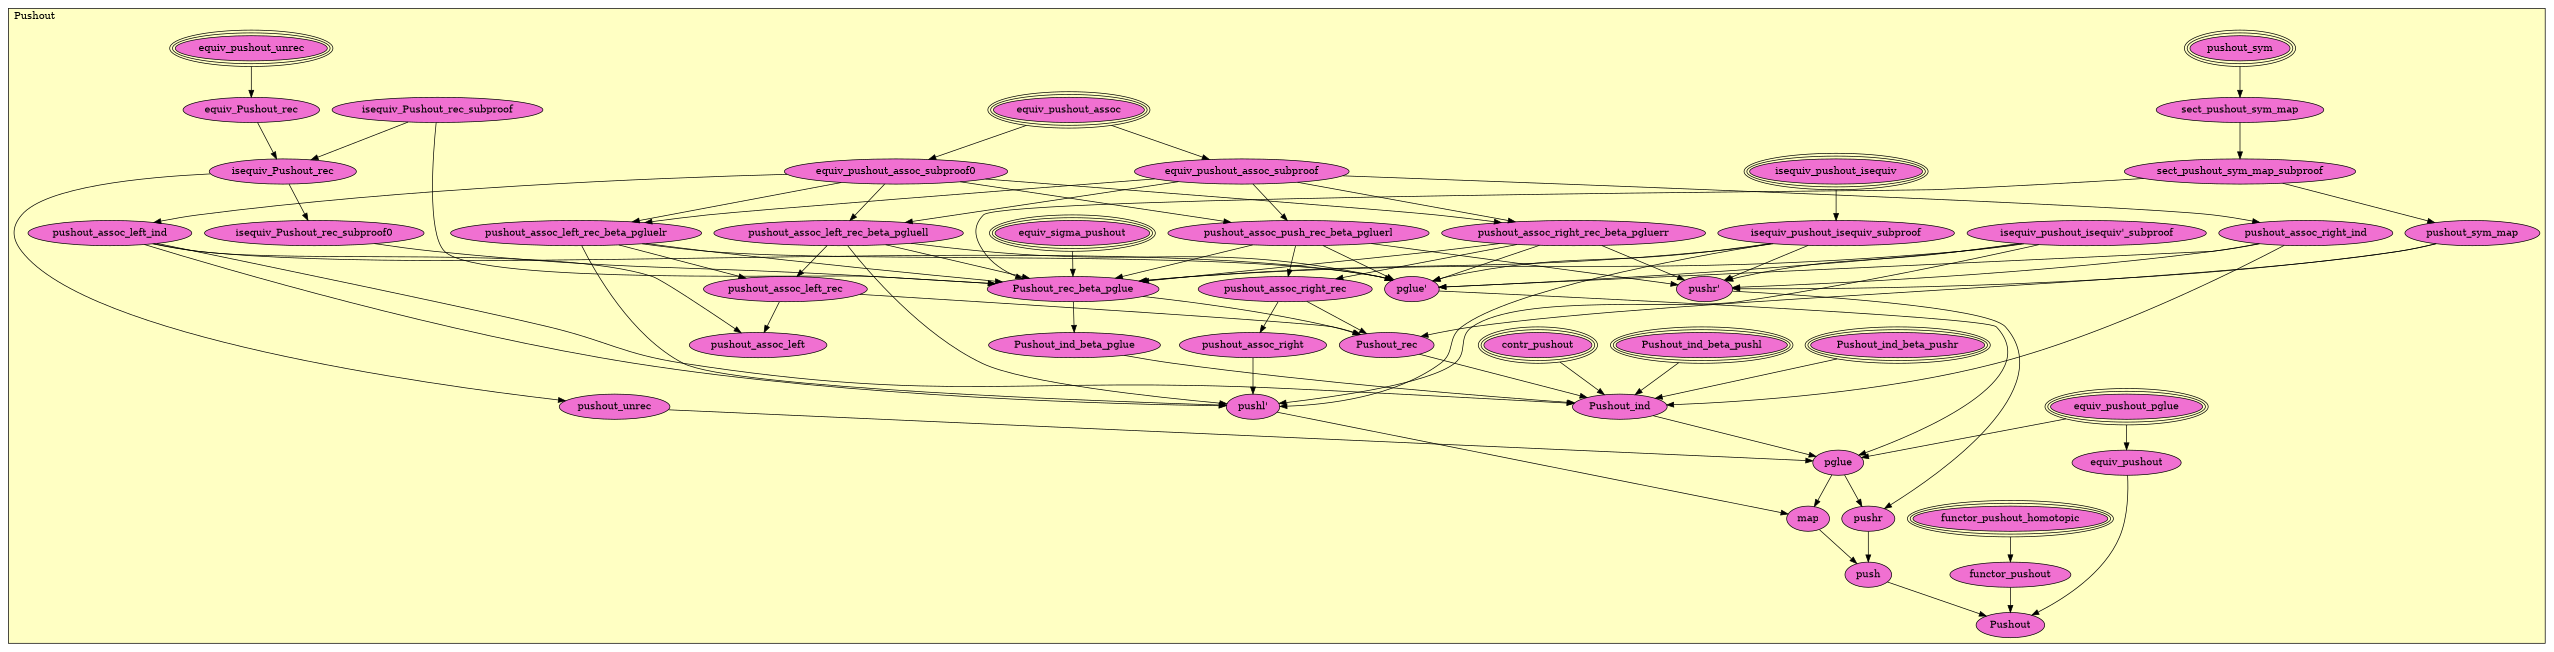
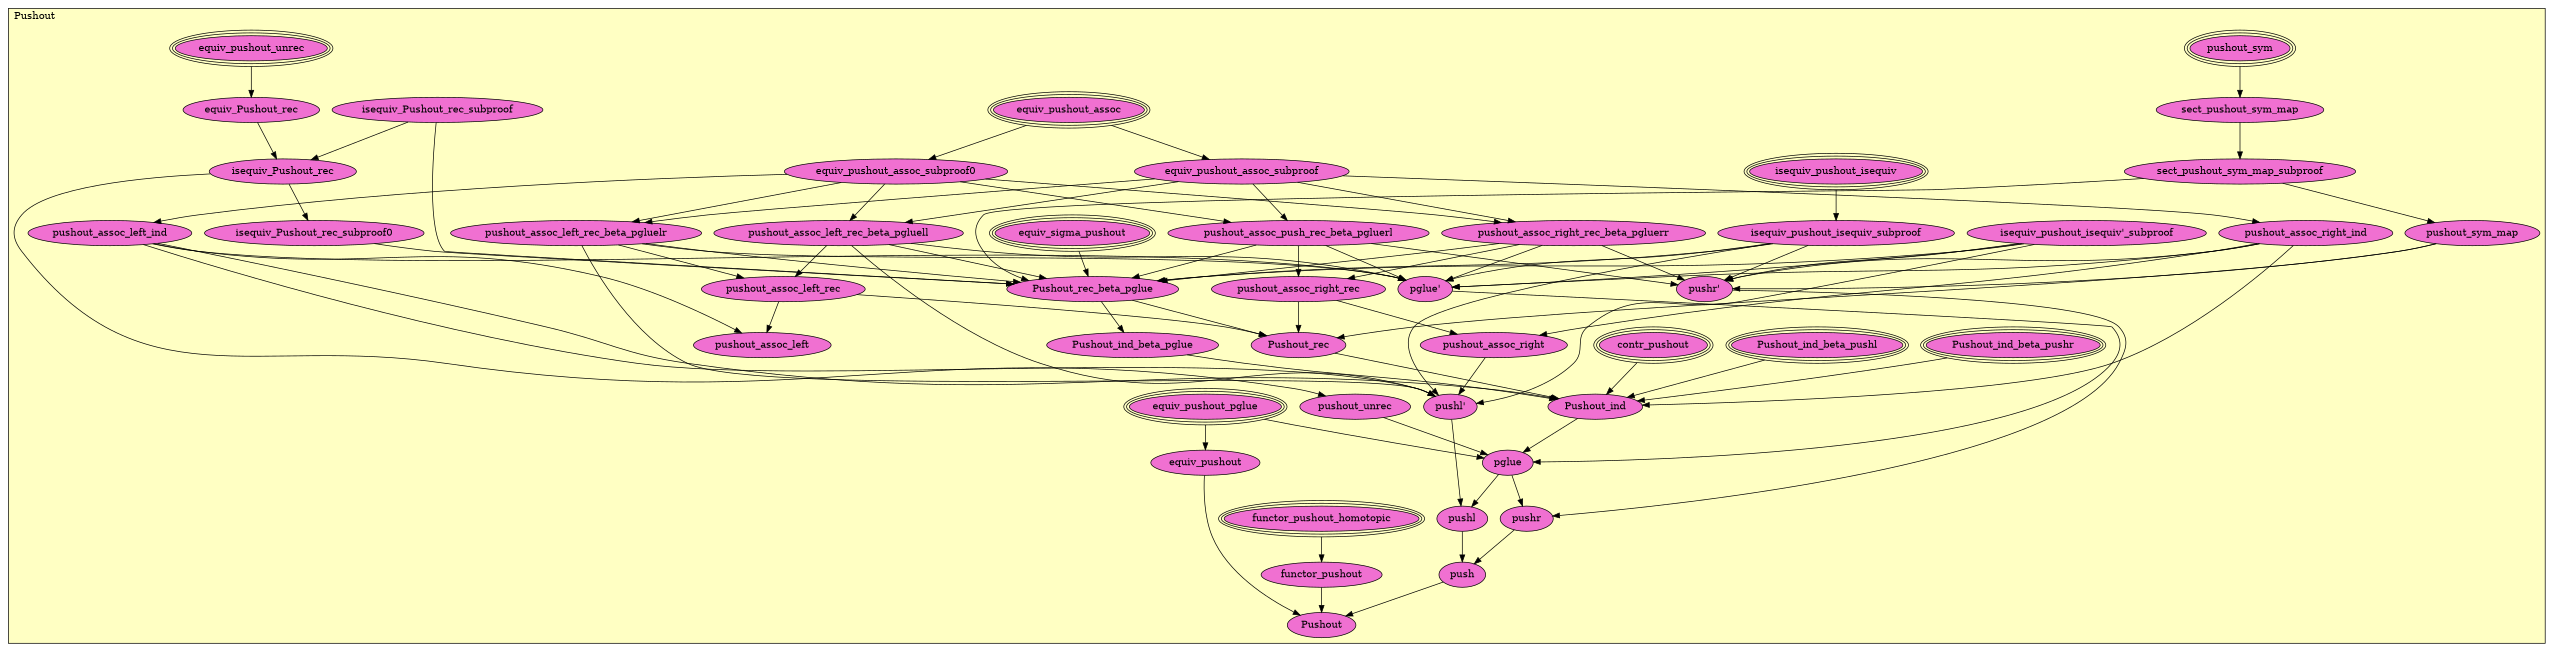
edge "pushout_assoc_right_ind" -> "pushout_assoc_right": added
node "map": label "map" -> "pushl"
